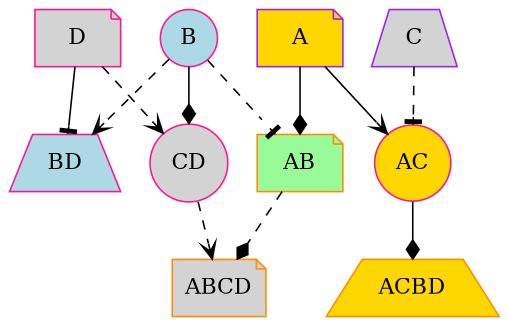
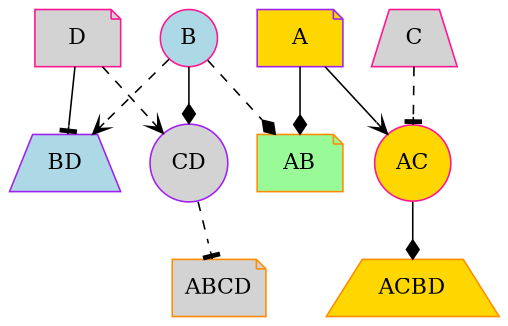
node "C": color purple -> deeppink
edge "B" -> "AB": arrowhead tee -> diamond
node "BD": color deeppink -> purple
node "CD": color deeppink -> purple
edge "AB" -> "ABCD": removed
edge "CD" -> "ABCD": arrowhead vee -> tee
